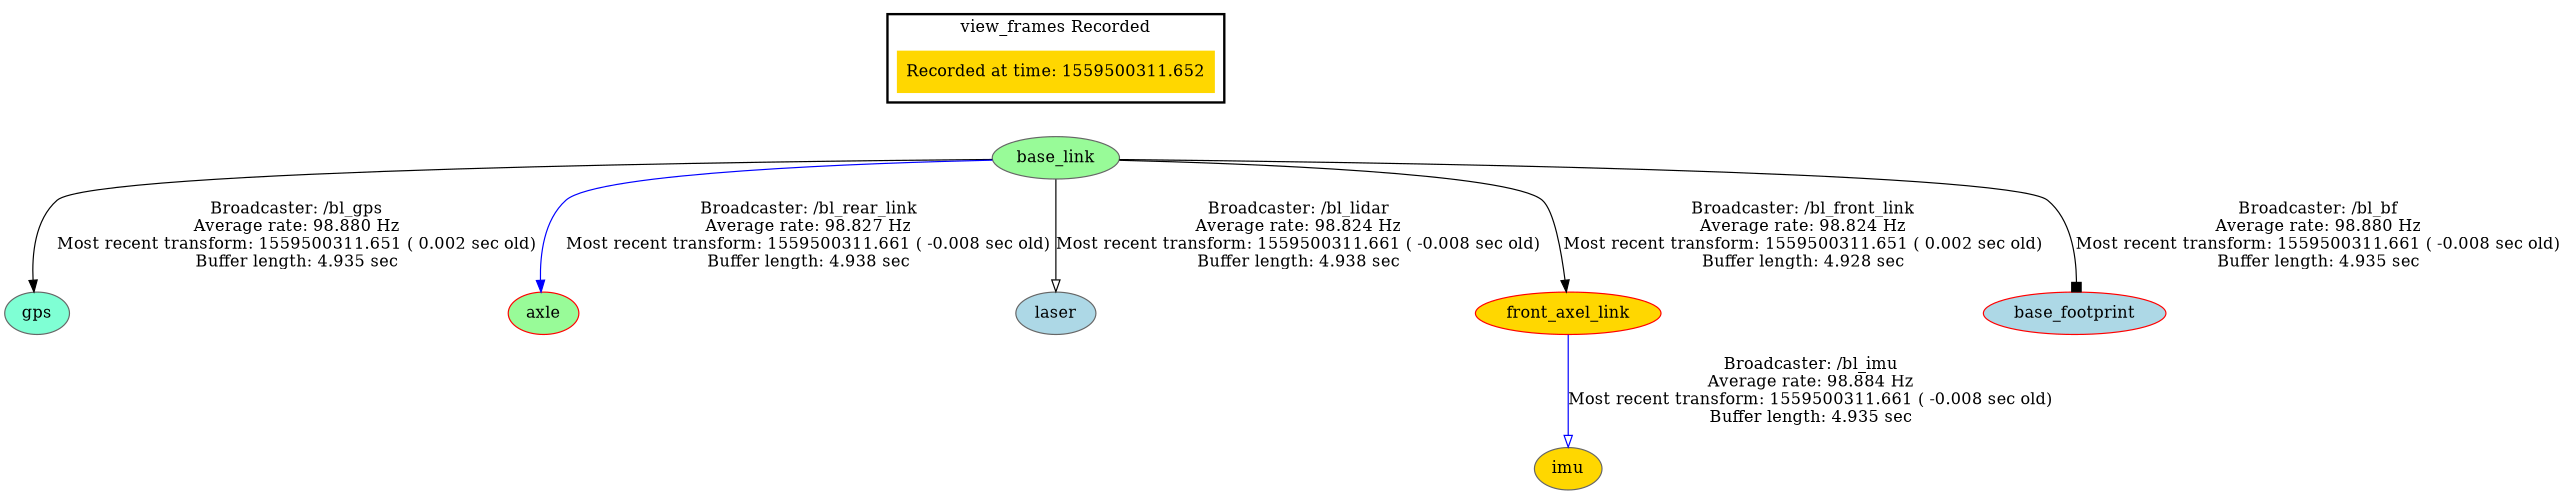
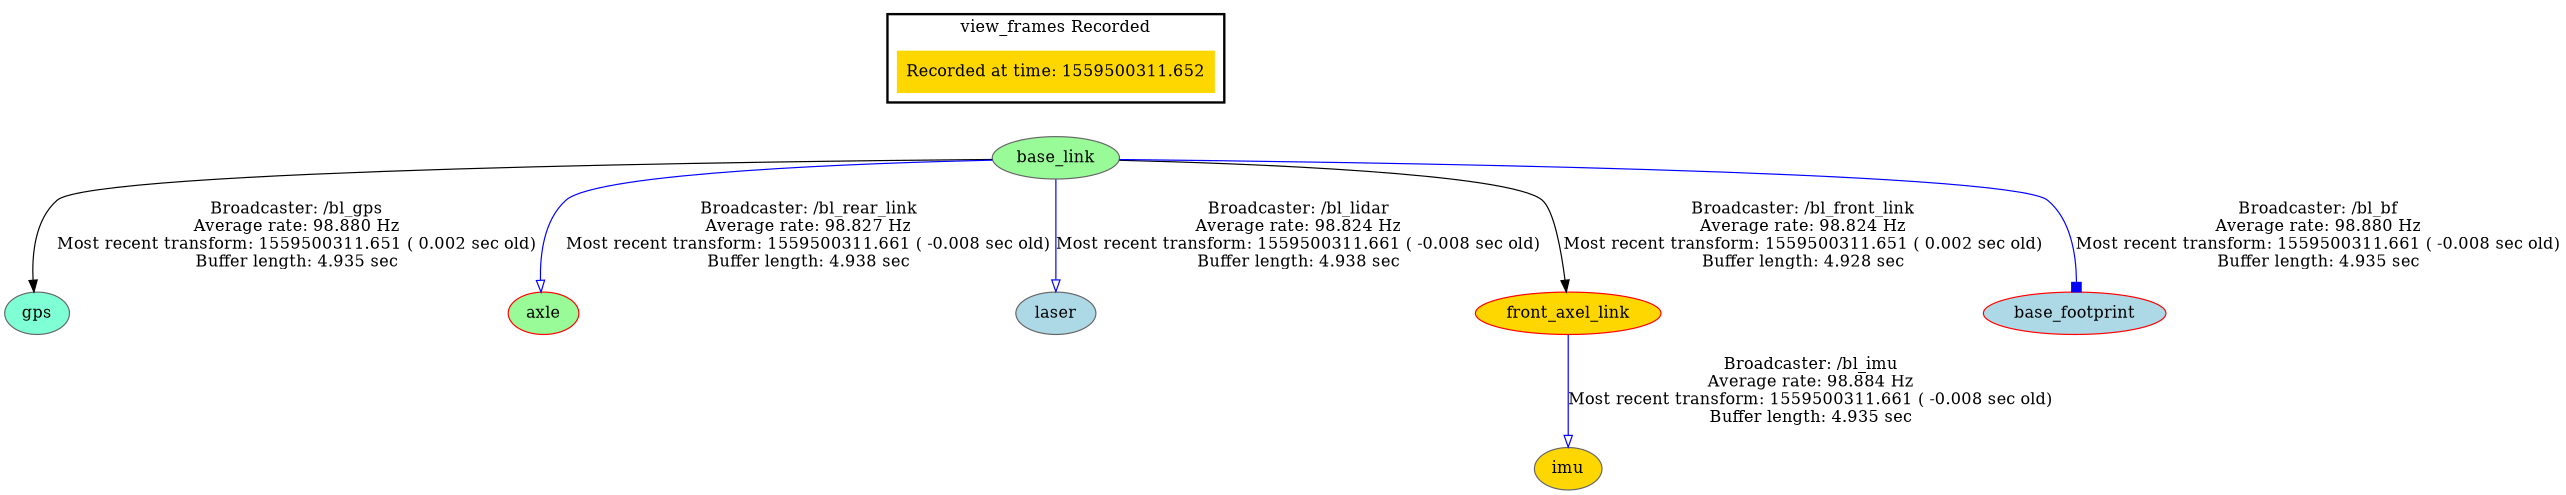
edge "base_link" -> "base_footprint": color black -> blue
edge "base_link" -> "axle": arrowhead normal -> onormal
edge "base_link" -> "laser": color black -> blue
